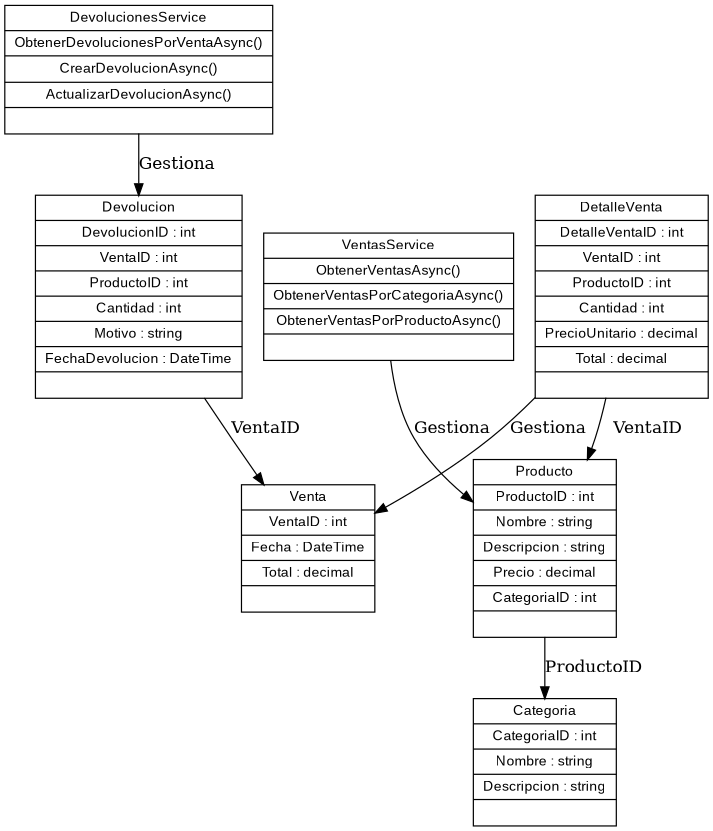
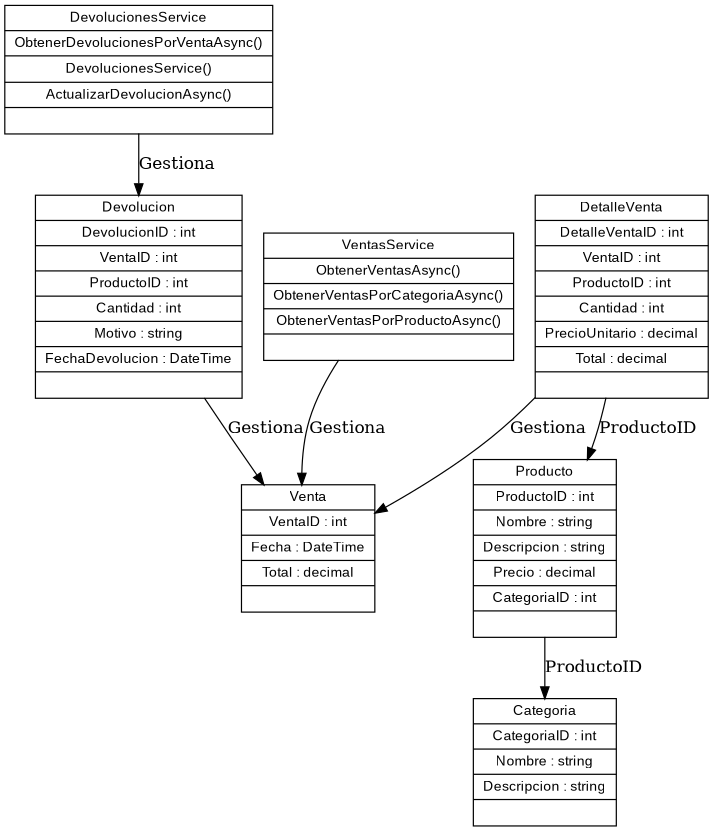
node "DevolucionesService": text "CrearDevolucionAsync()" -> "DevolucionesService()"
edge "Devolucion" -> "Venta": label "VentaID" -> "Gestiona"
edge "DetalleVenta" -> "Producto": label "VentaID" -> "ProductoID"
edge "VentasService" -> "Producto": now "VentasService" -> "Venta"
